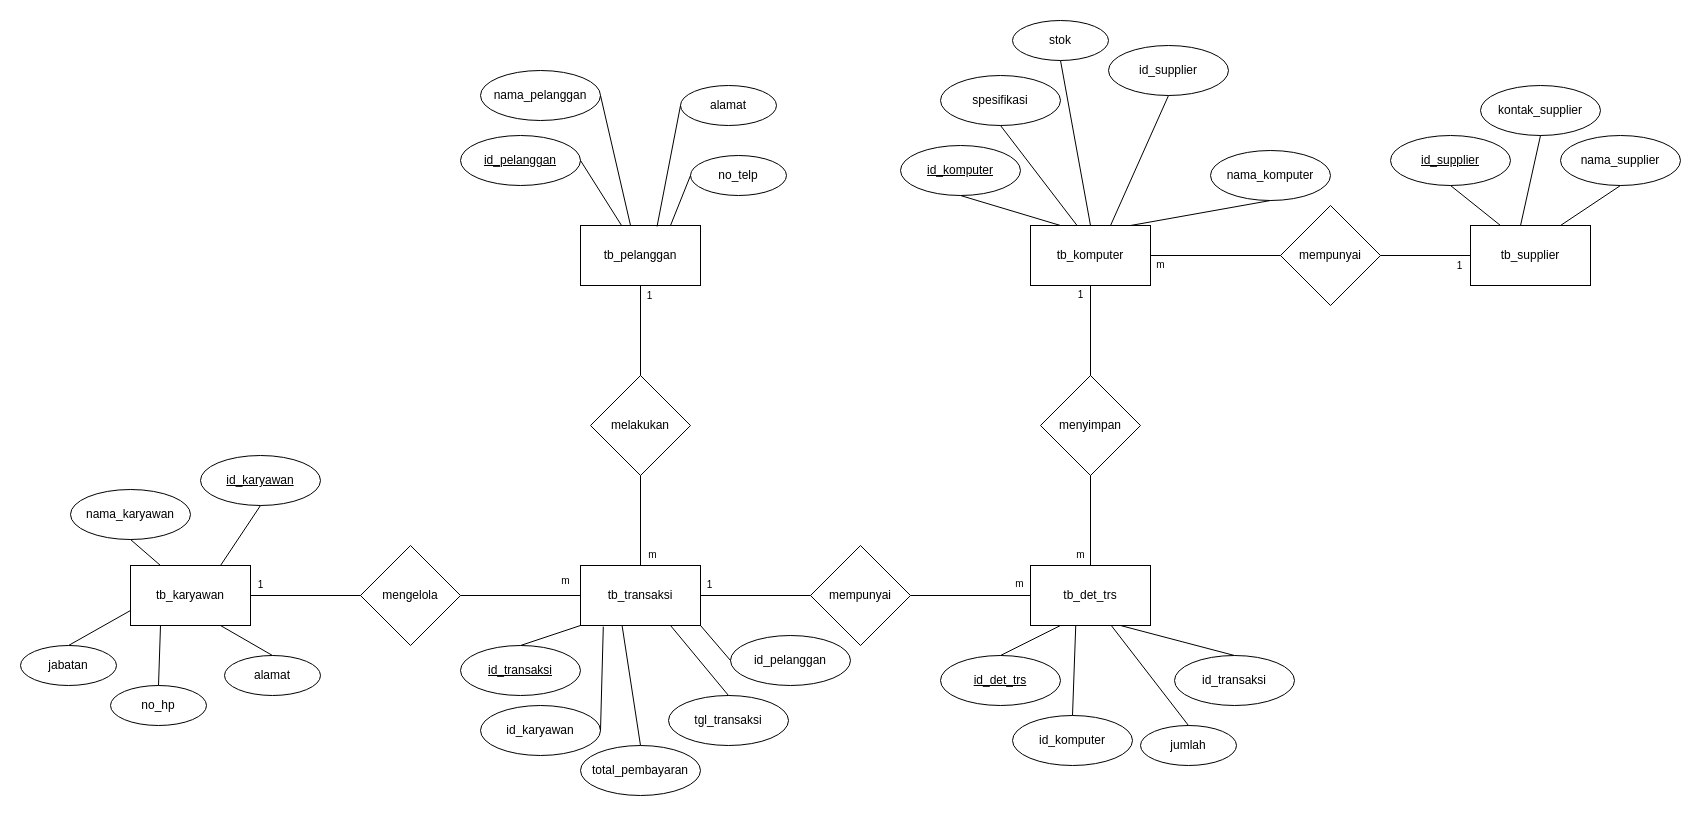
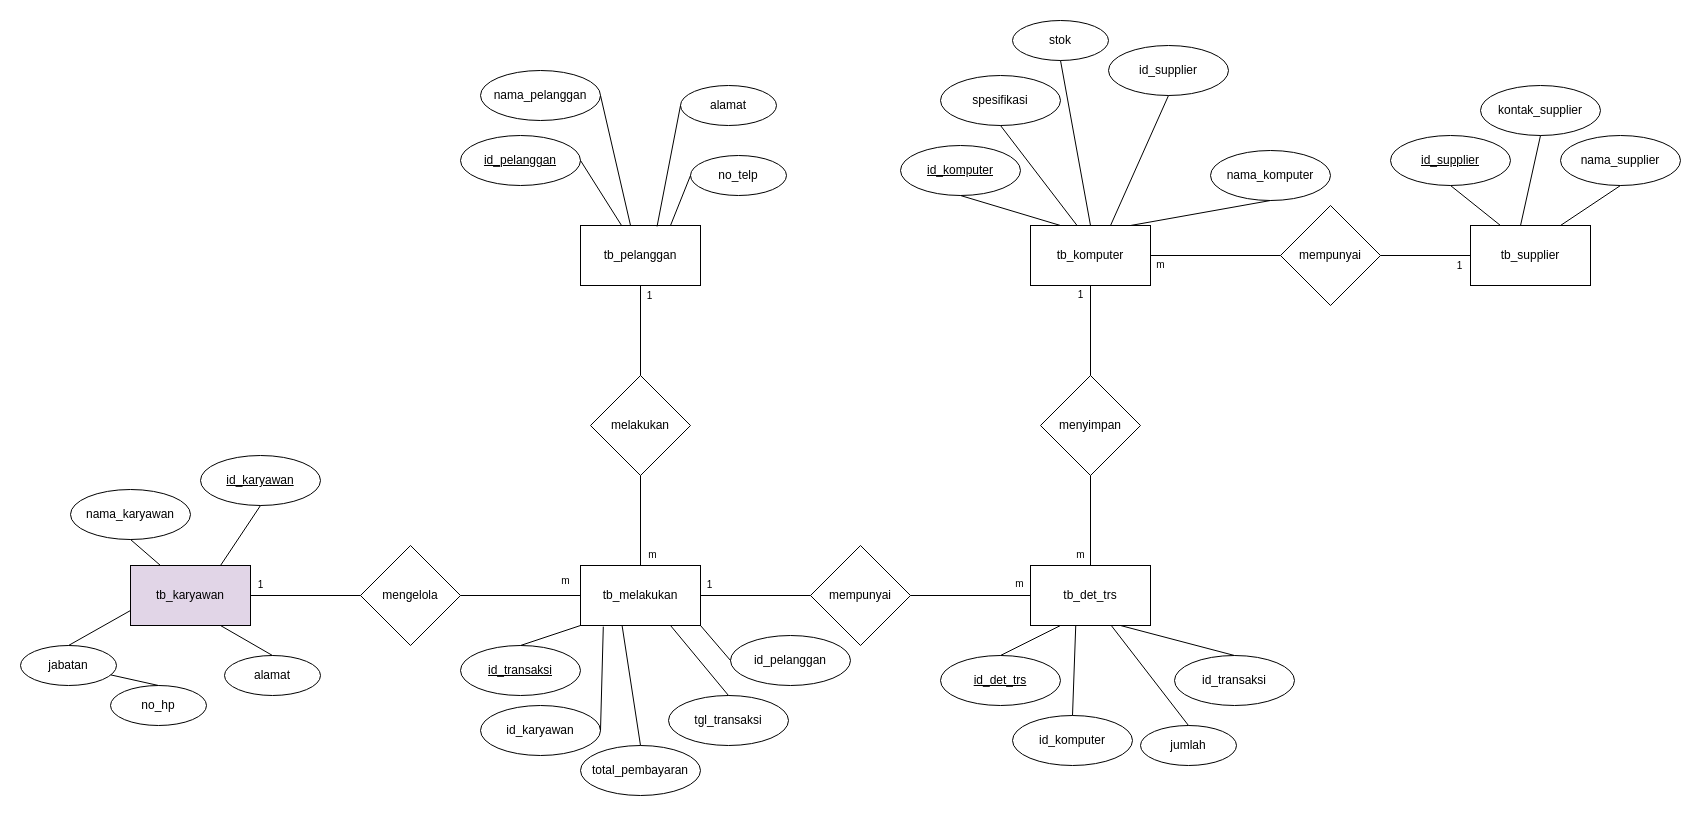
node "tb_karyawan": fillcolor #ffffff -> #e1d5e7
node "tb_transaksi": label "tb_transaksi" -> "tb_melakukan"
edge "tb_karyawan" -- "no_hp": now "jabatan" -- "no_hp"
